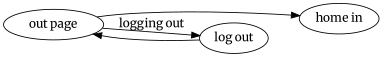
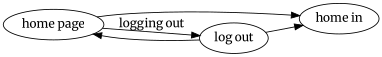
node "out page": label "out page" -> "home page"
edge "log out" -> "home in": added
